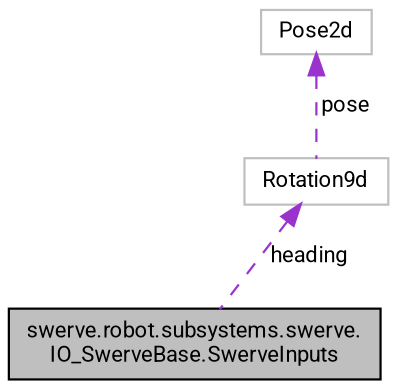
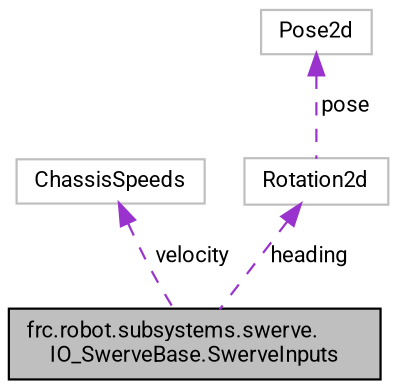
node "ChassisSpeeds": added
node "Rotation9d": label "Rotation9d" -> "Rotation2d"
node "swerve.robot.subsystems.swerve. IO_SwerveBase.SwerveInputs": label "swerve.robot.subsystems.swerve. IO_SwerveBase.SwerveInputs" -> "frc.robot.subsystems.swerve. IO_SwerveBase.SwerveInputs"
